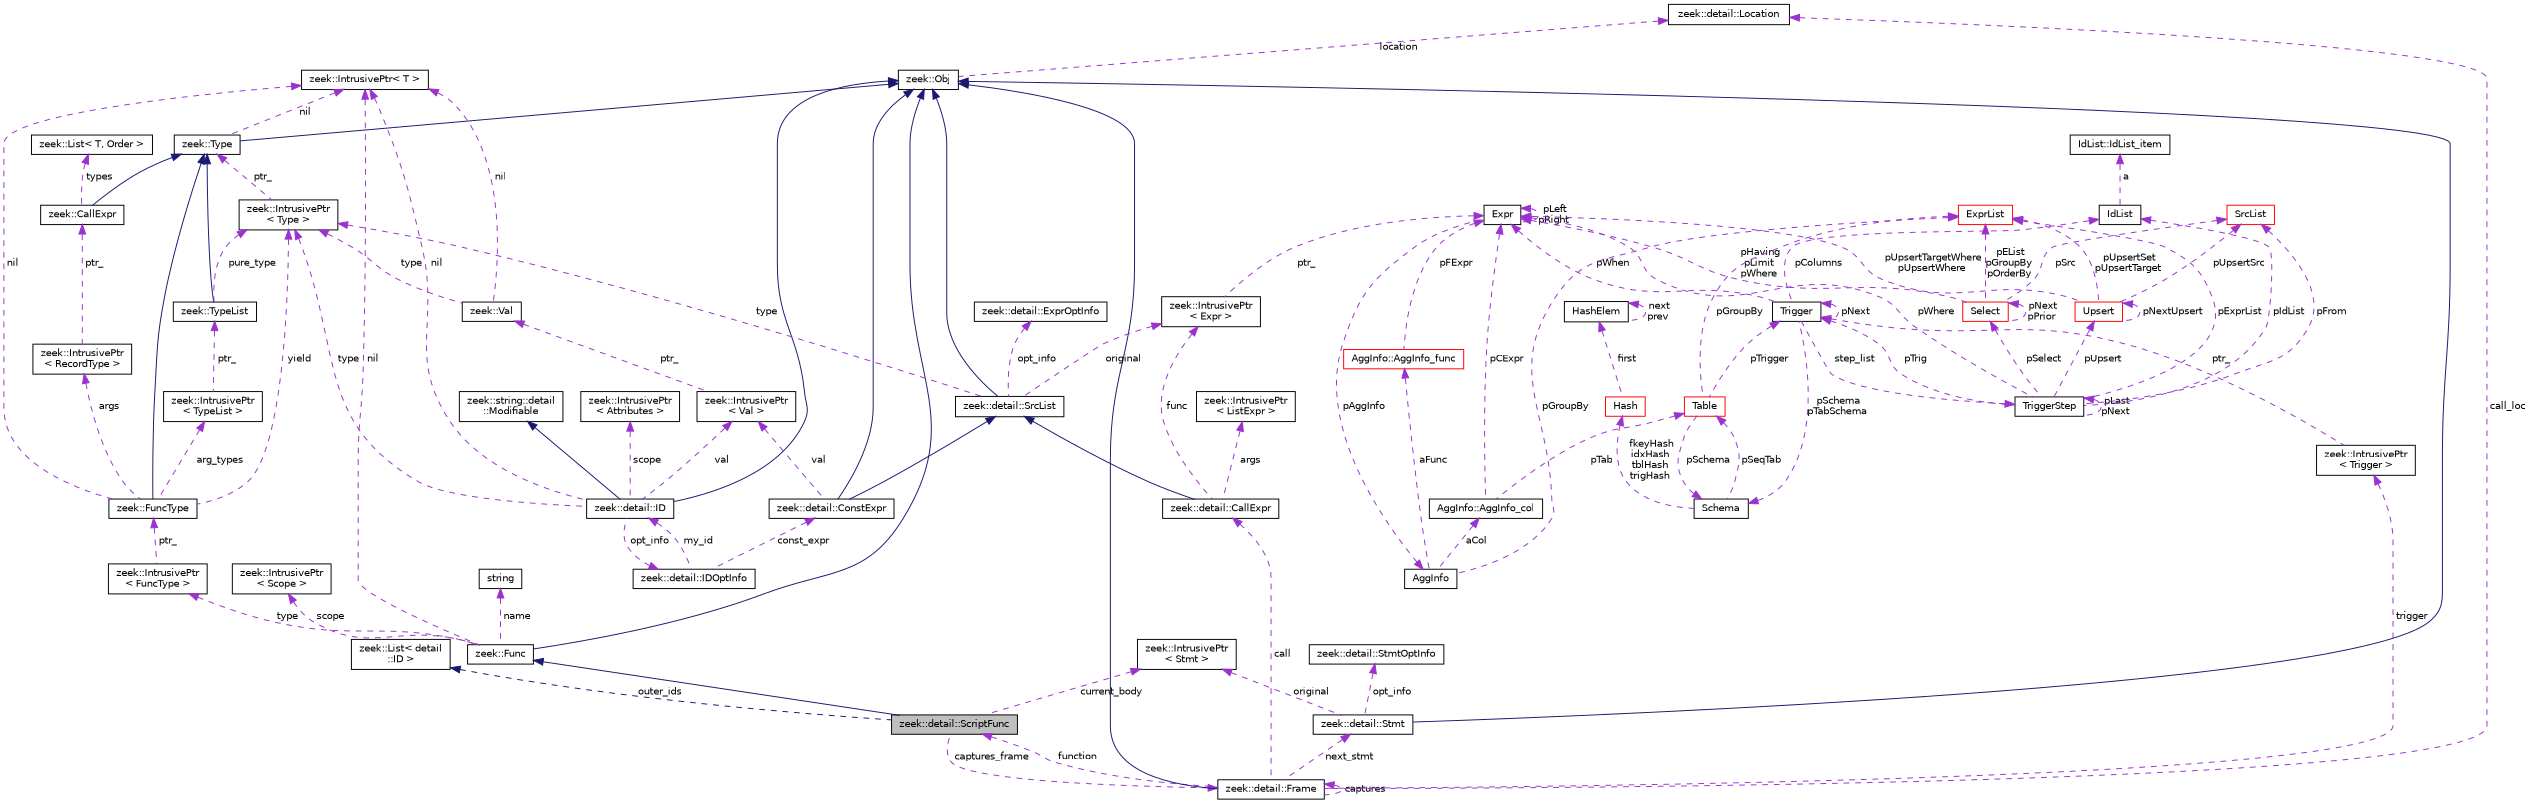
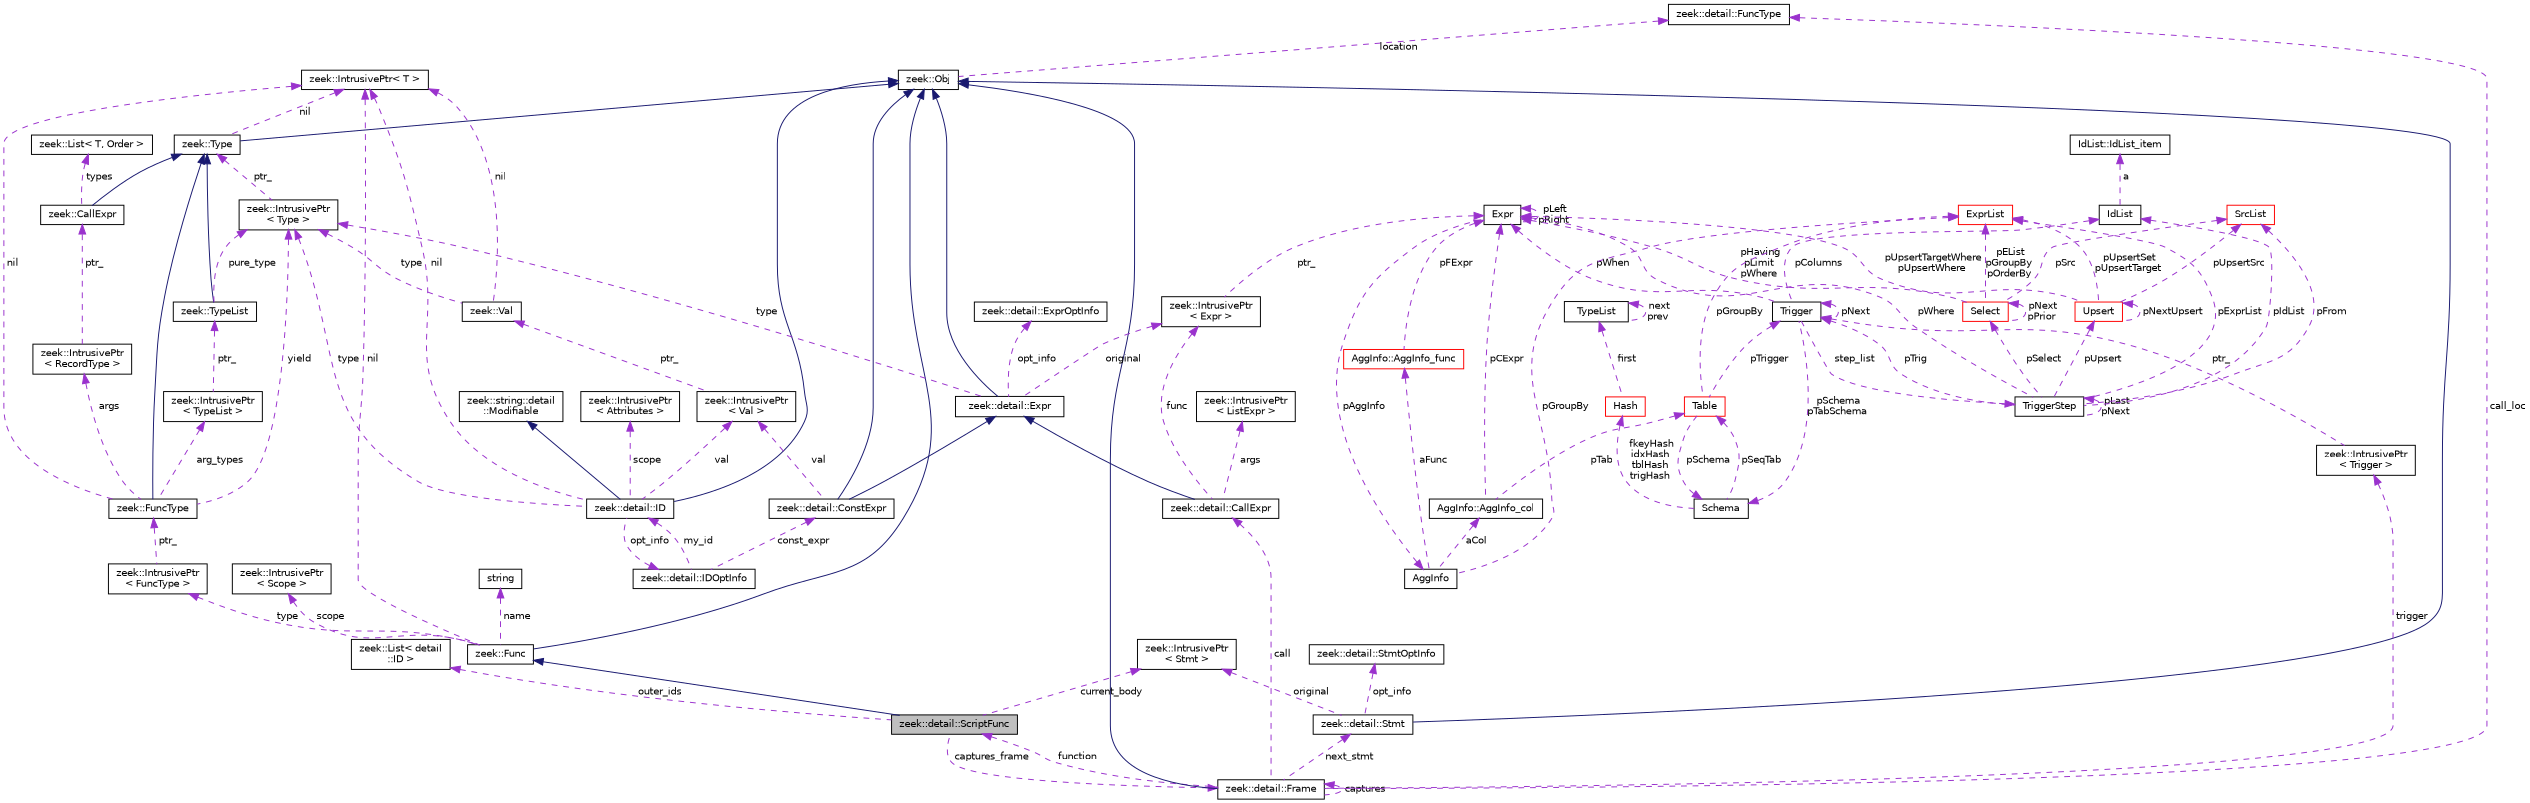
node "zeek::detail::Location": label "zeek::detail::Location" -> "zeek::detail::FuncType"
node "HashElem": label "HashElem" -> "TypeList"
node "zeek::detail::SrcList": label "zeek::detail::SrcList" -> "zeek::detail::Expr"
edge "zeek::detail::ScriptFunc" -> "zeek::List< detail ::ID >": color midnightblue -> darkorchid3
